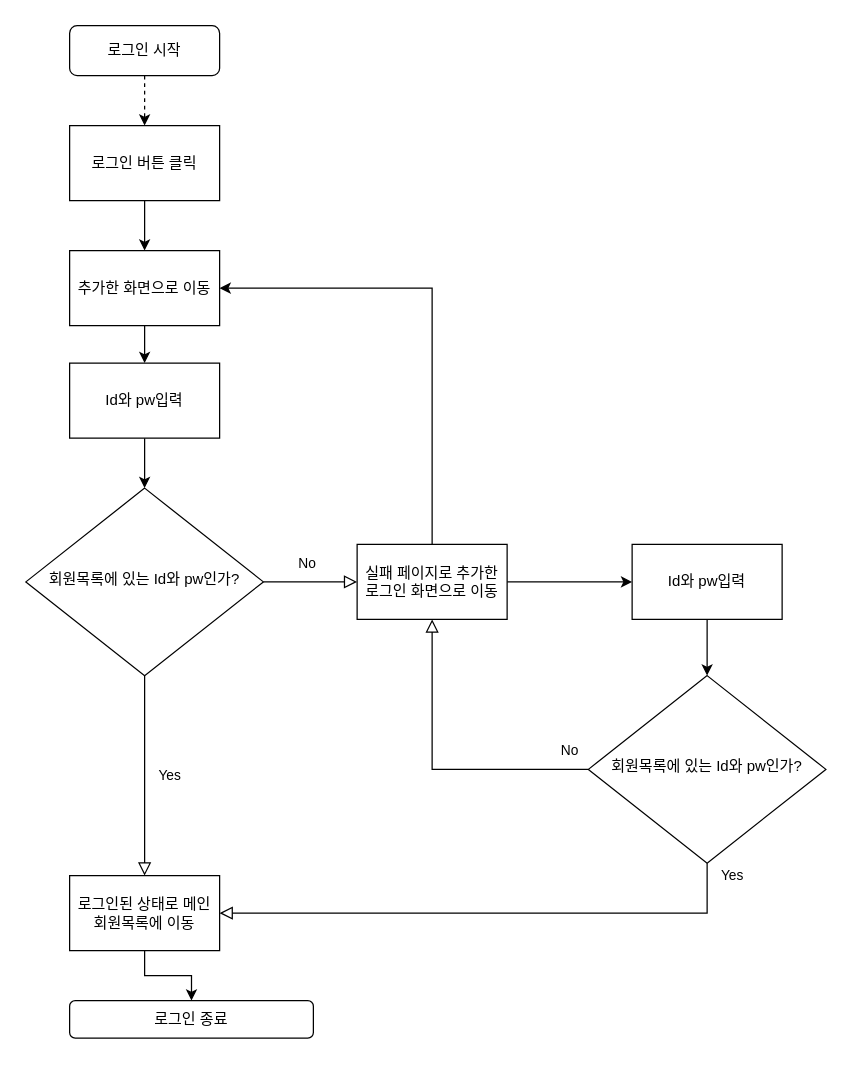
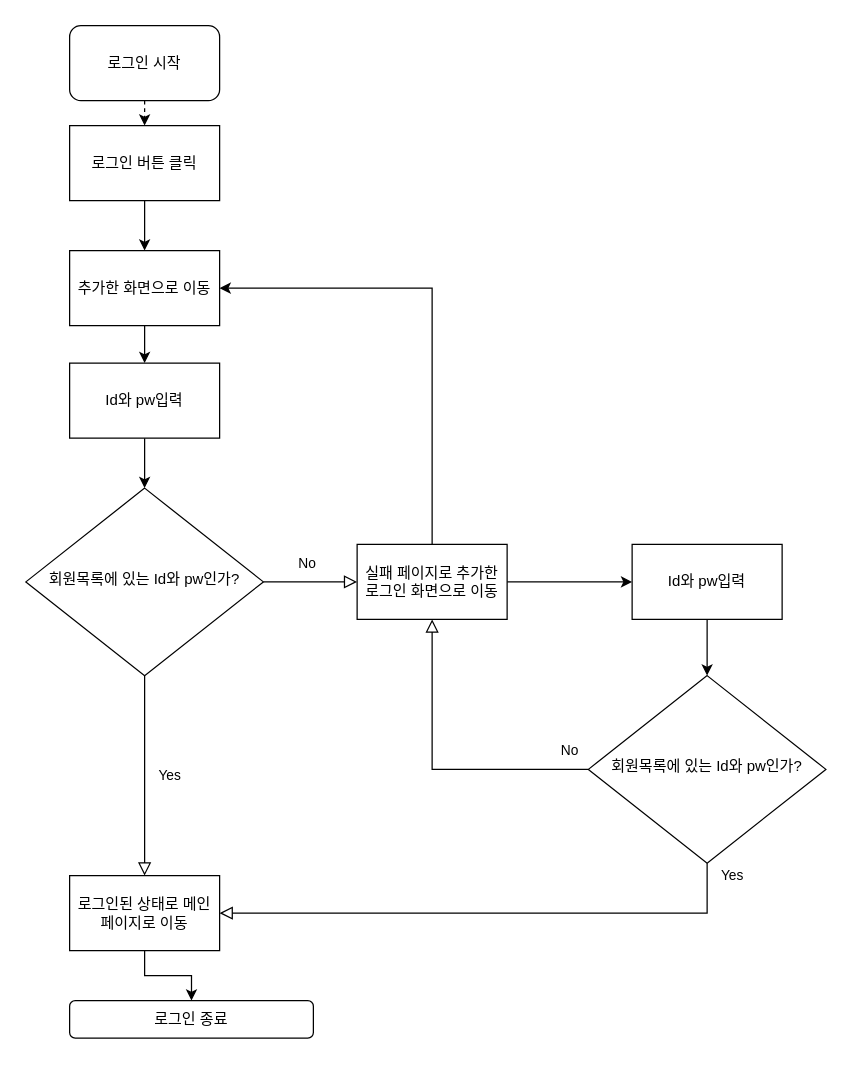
node "로그인 시작": size 150x50 -> 150x75
node "로그인된 상태로 메인 회원목록에 이동": label "로그인된 상태로 메인 회원목록에 이동" -> "로그인된 상태로 메인 페이지로 이동"
